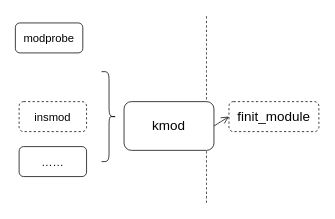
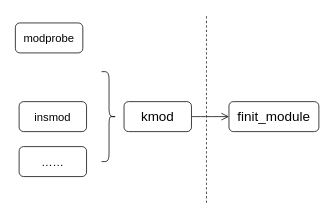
node "insmod": style dashed -> solid
node "finit_module": style dashed -> solid
node "kmod": size 90x49 -> 68x30
